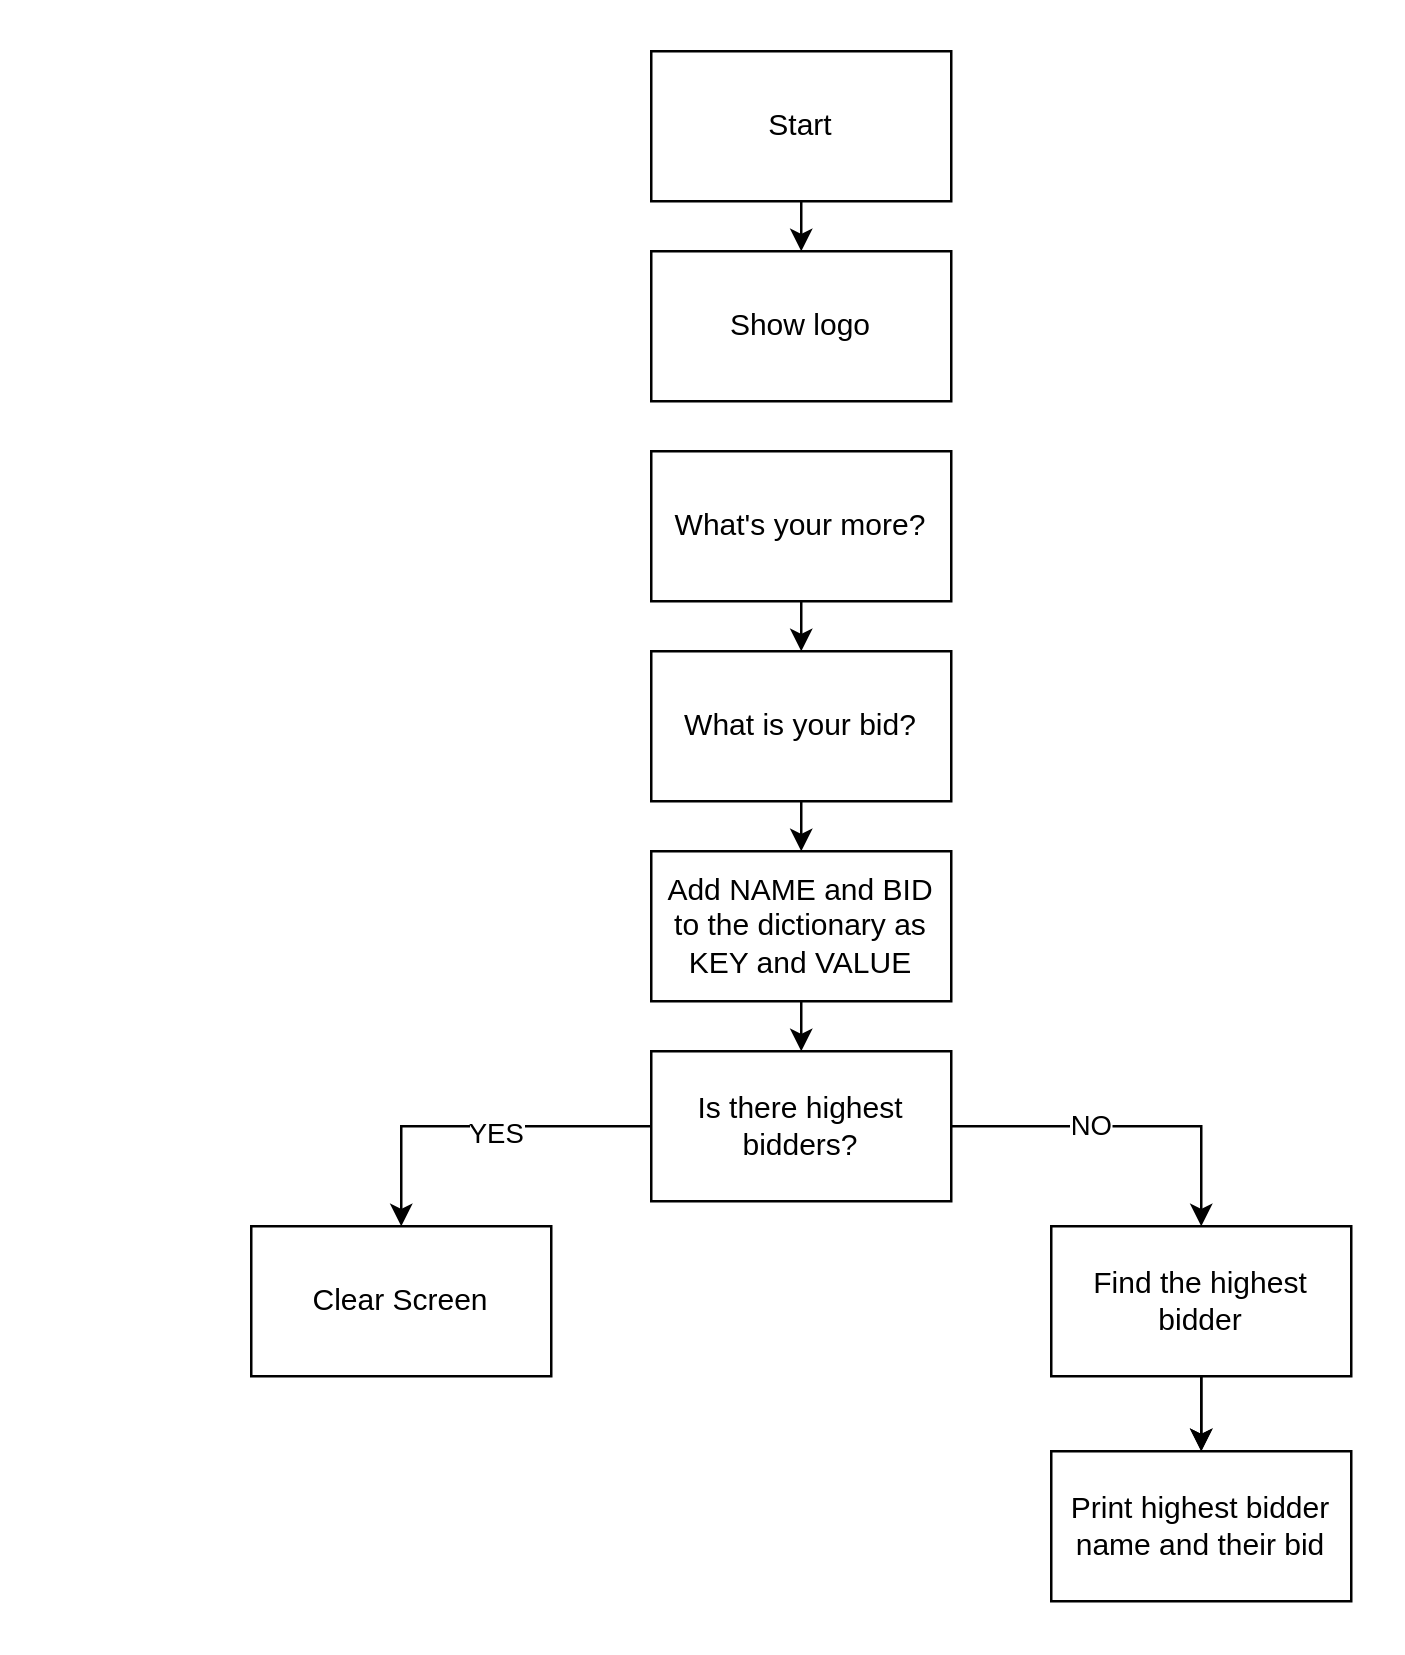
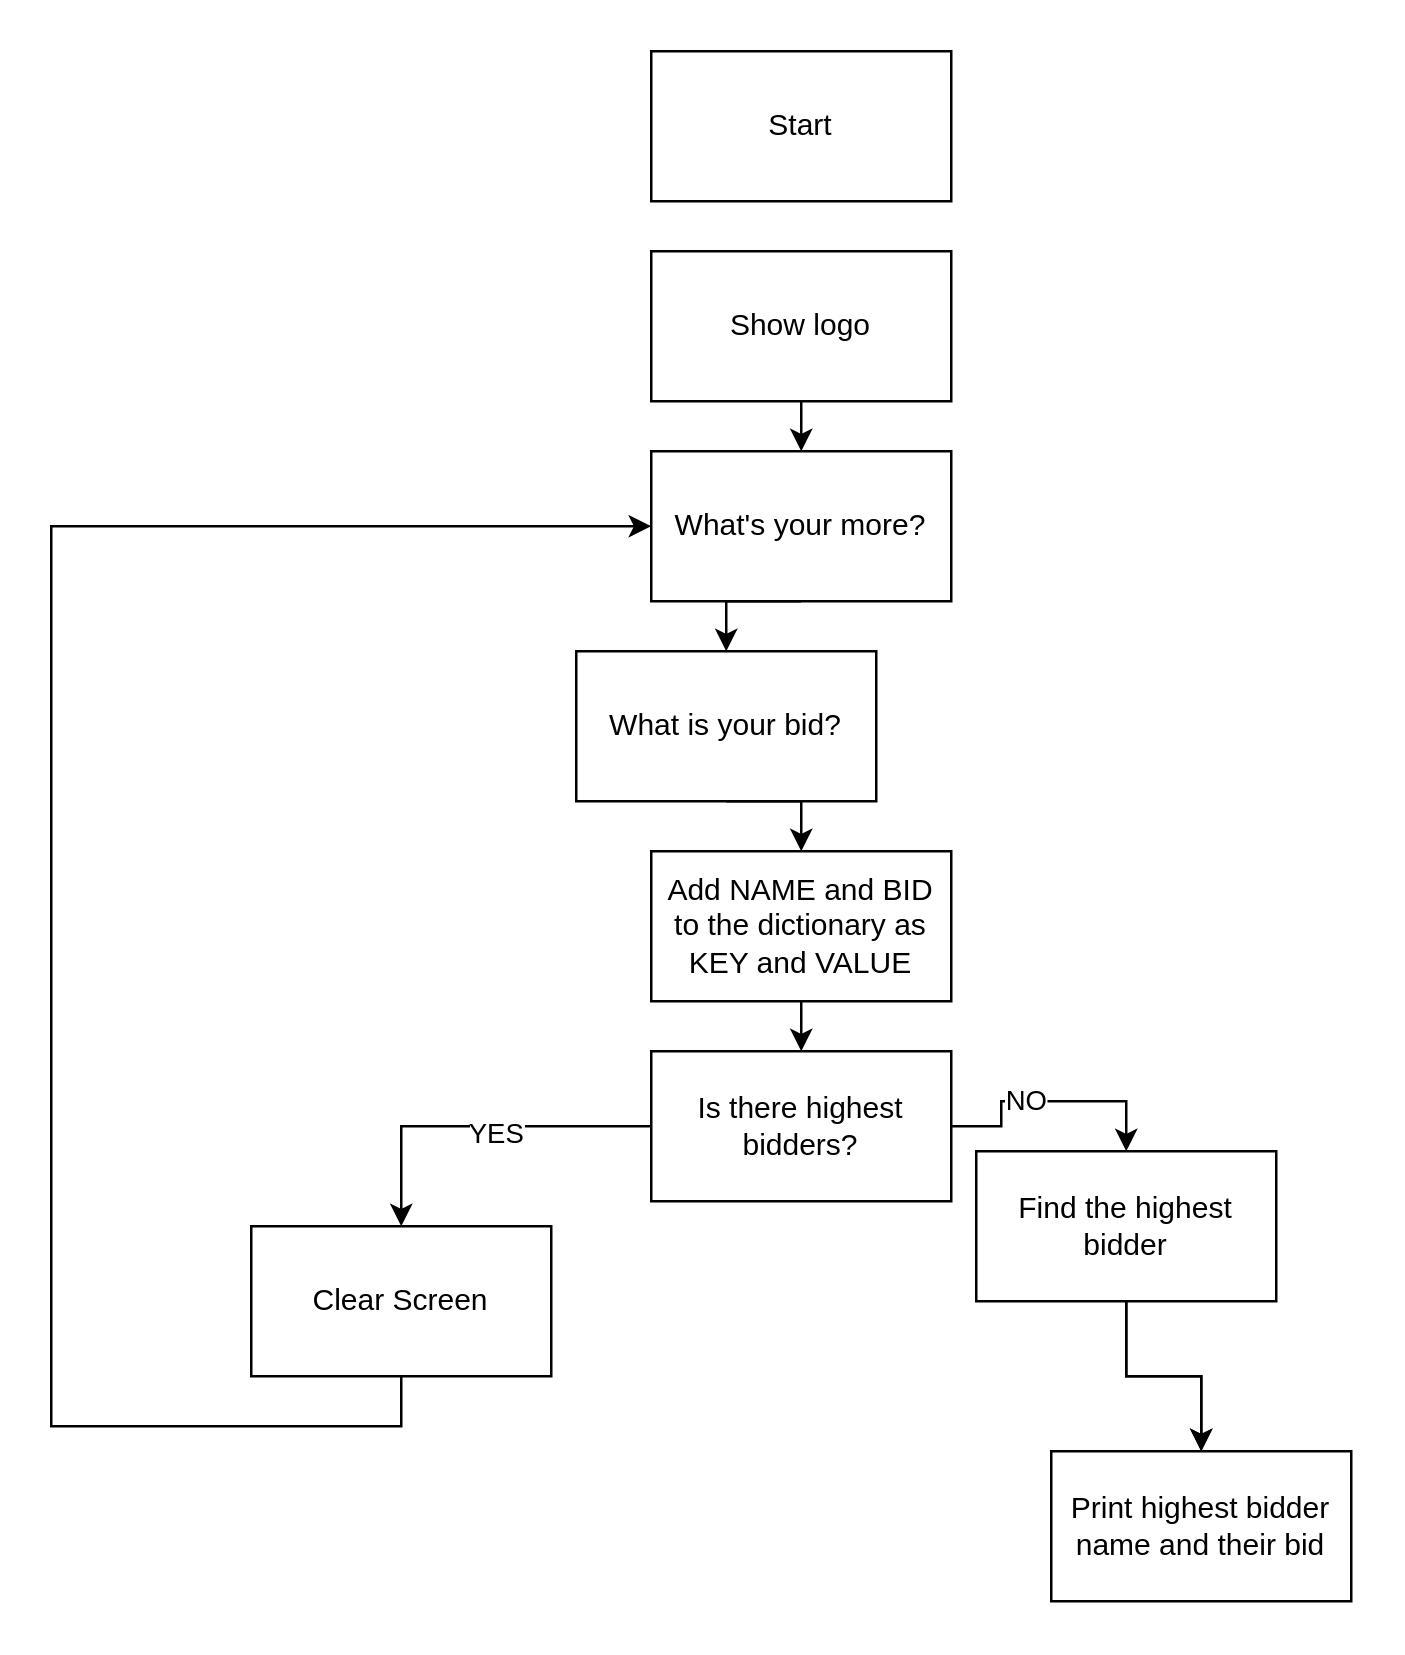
edge "Start" -> "Show logo": removed
edge "Show logo" -> "What's your more?": added
node "What is your bid?": moved (801, 726) -> (726, 726)
edge "Clear Screen" -> "What's your more?": added
node "Find the highest bidder": moved (1201, 1301) -> (1126, 1226)
